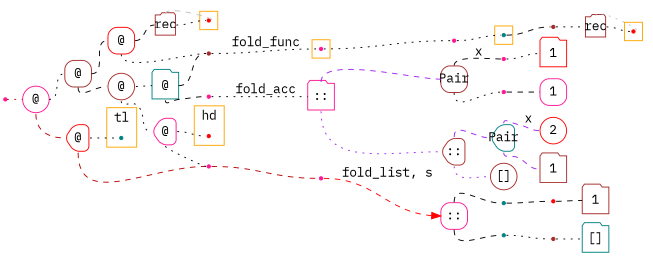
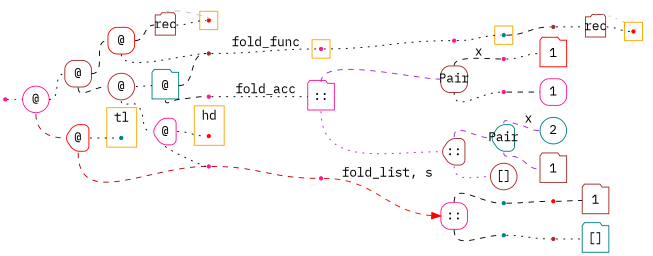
node "2": color red -> teal
